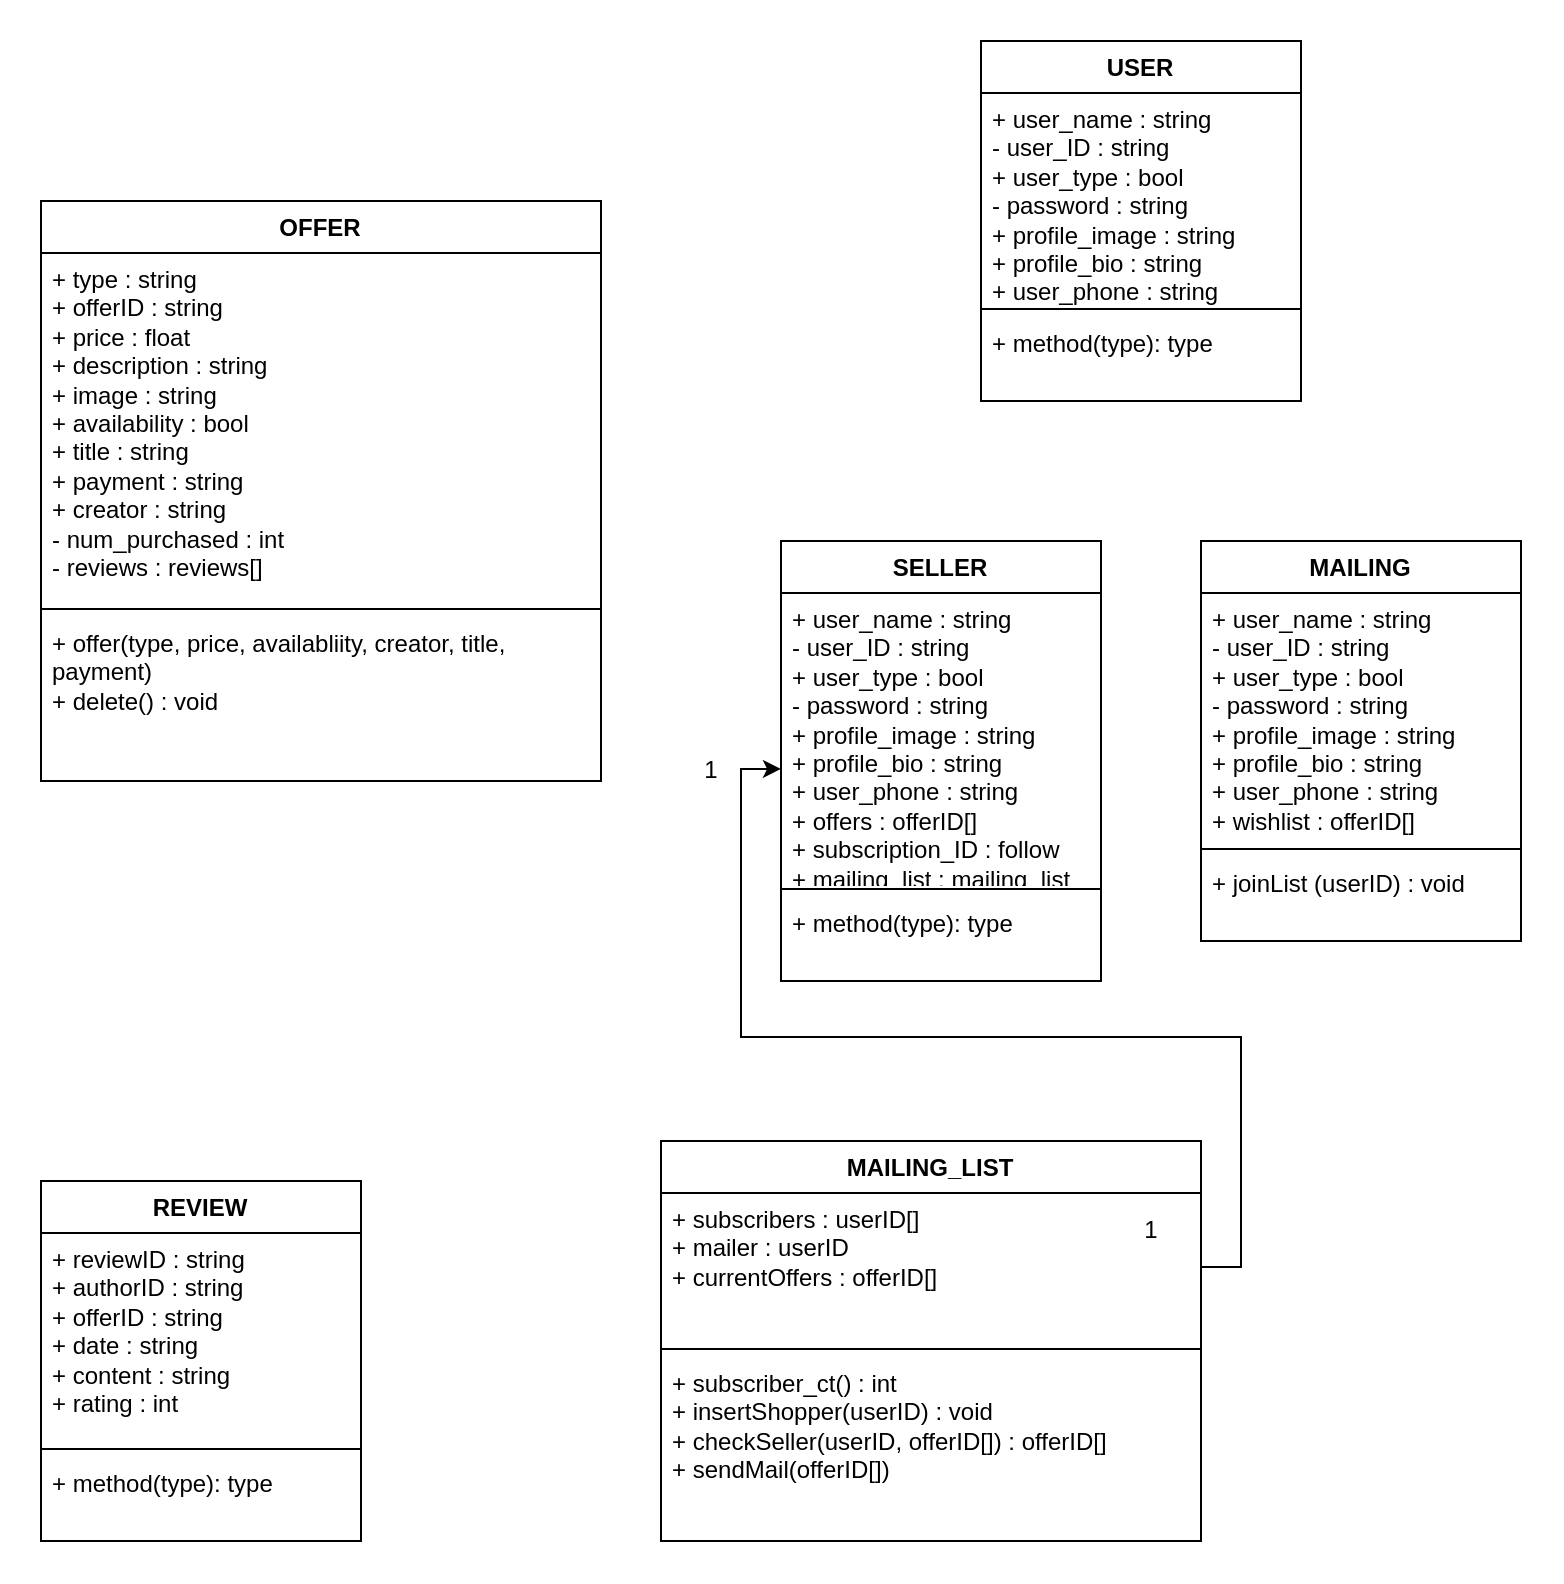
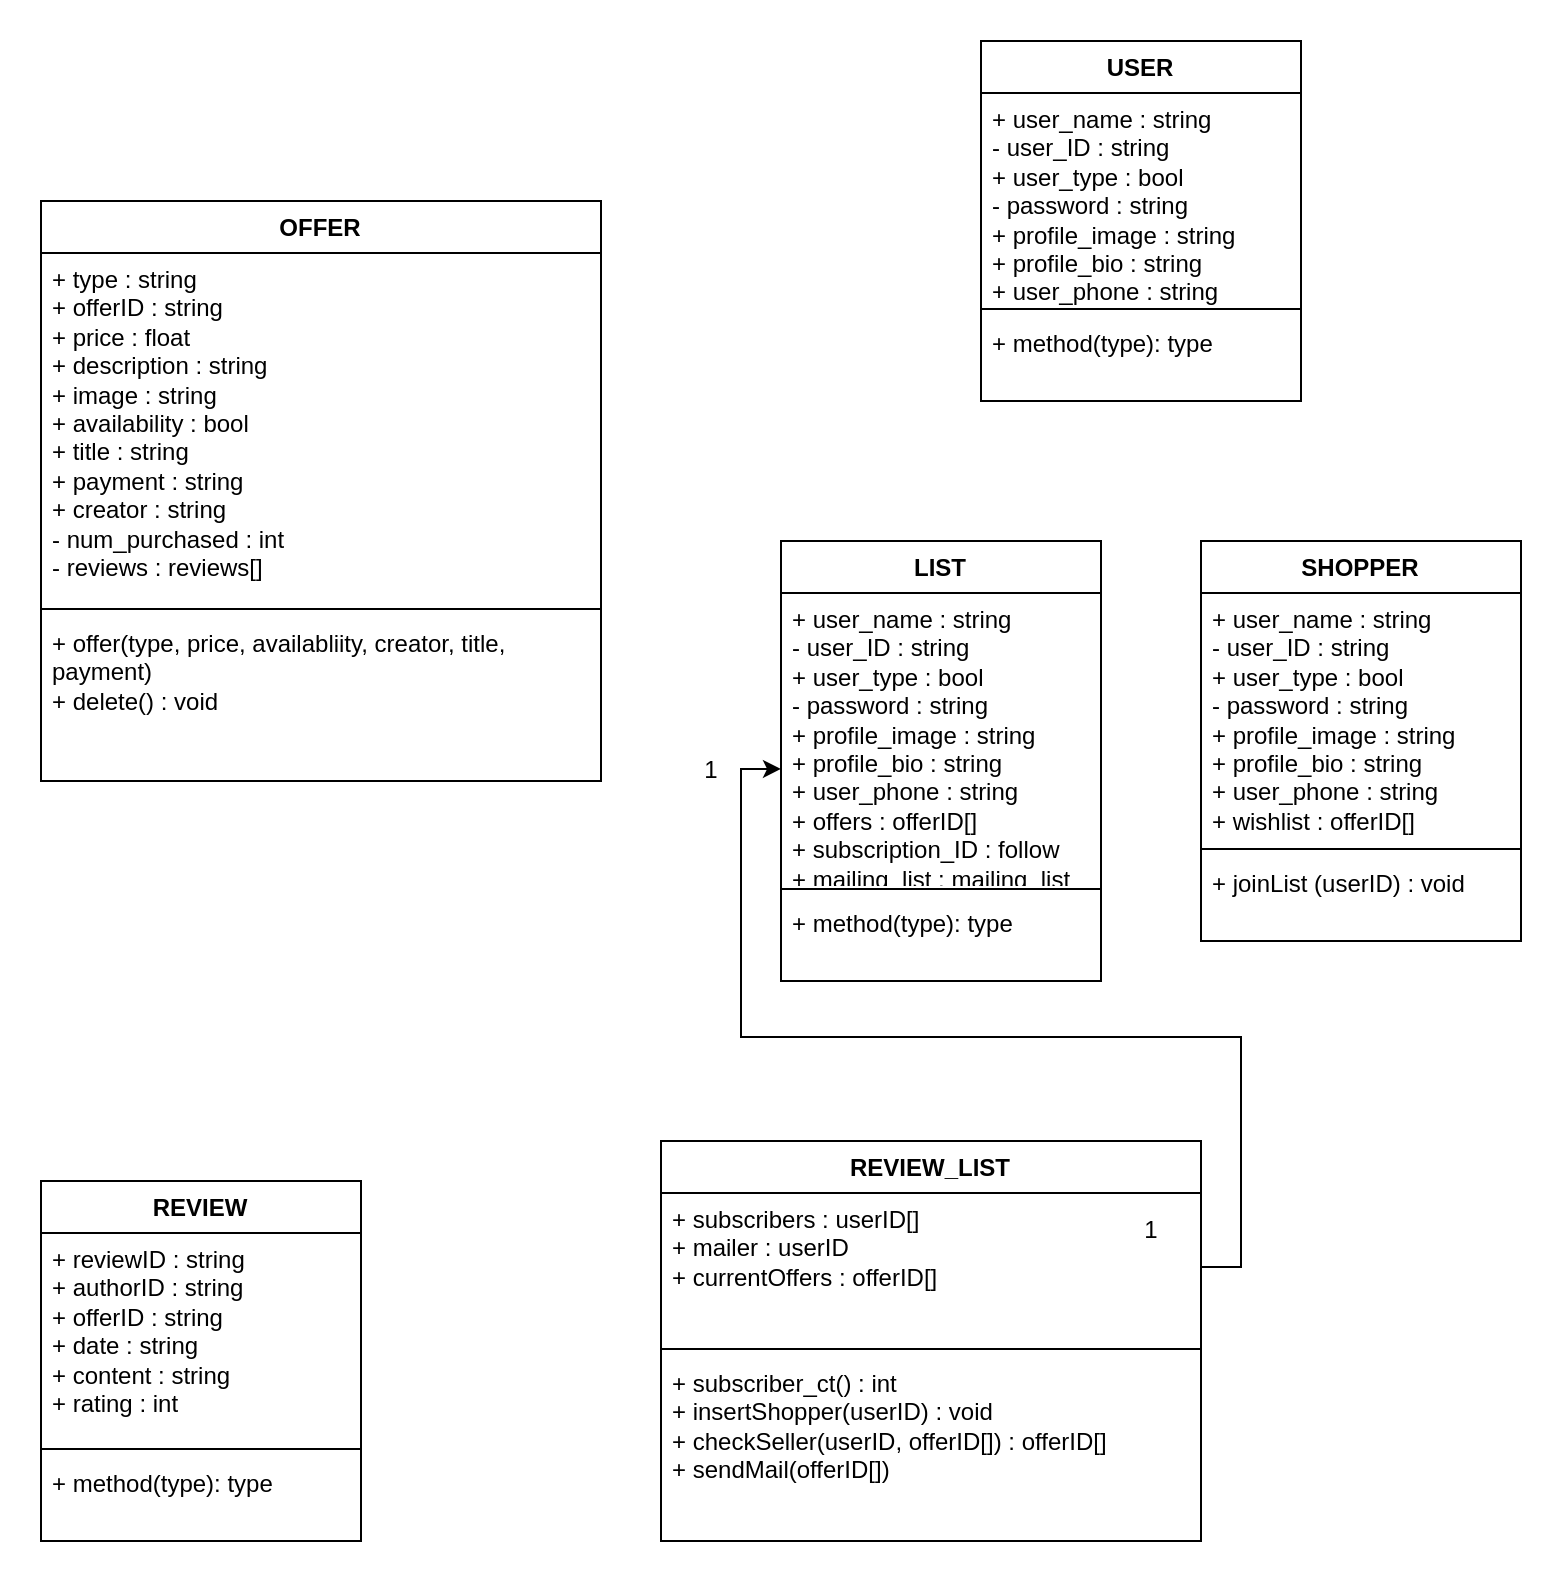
node "SELLER": label "SELLER" -> "LIST"
node "MAILING": label "MAILING" -> "SHOPPER"
node "MAILING_LIST": label "MAILING_LIST" -> "REVIEW_LIST"
